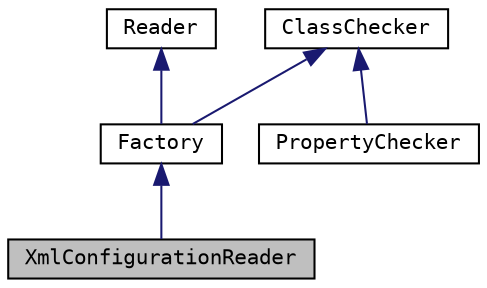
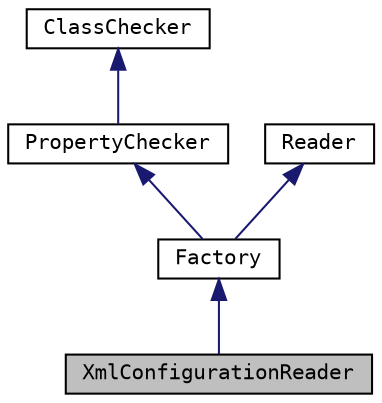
edge "Factory" -> "ClassChecker": now "Factory" -> "PropertyChecker"
